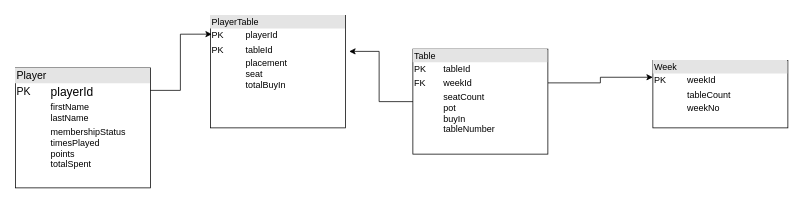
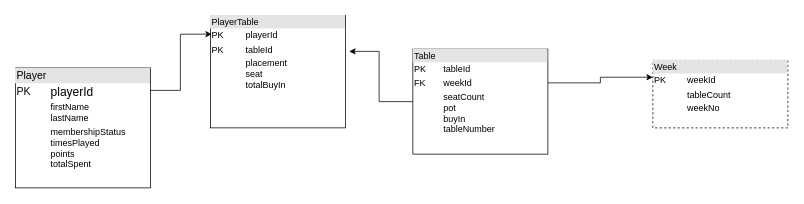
node "Week PK weekId tableCount weekNo": style solid -> dashed
